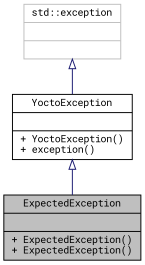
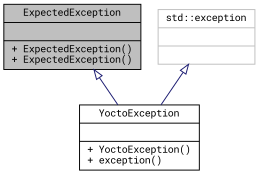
edge "ExpectedException" -> "YoctoException": reversed
